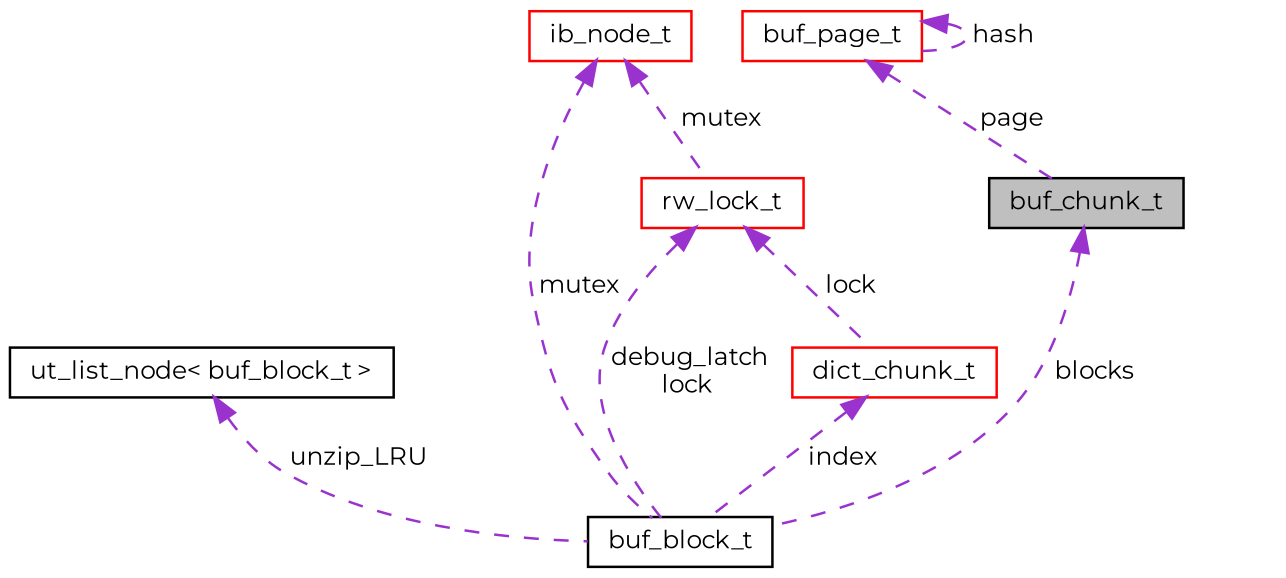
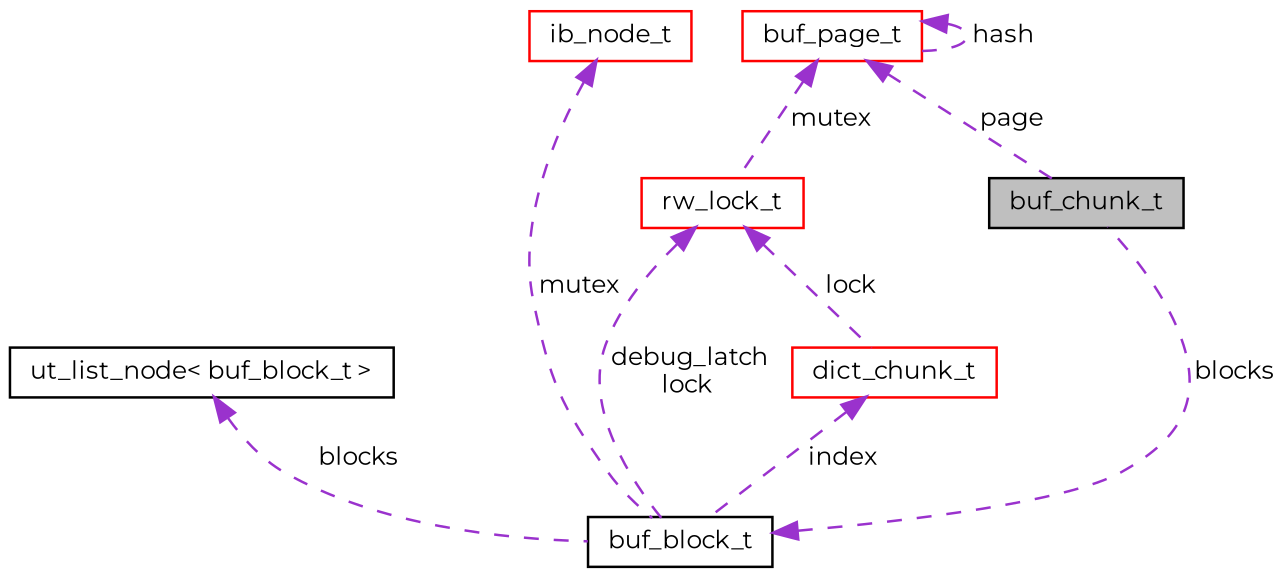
edge "rw_lock_t" -> "ib_node_t": now "rw_lock_t" -> "buf_page_t"
edge "buf_block_t" -> "buf_chunk_t": reversed
edge "buf_block_t" -> "ut_list_node< buf_block_t >": label " unzip_LRU" -> " blocks"
